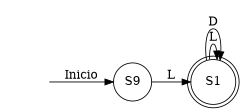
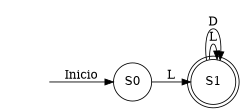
node "S9": label "S9" -> "S0"
